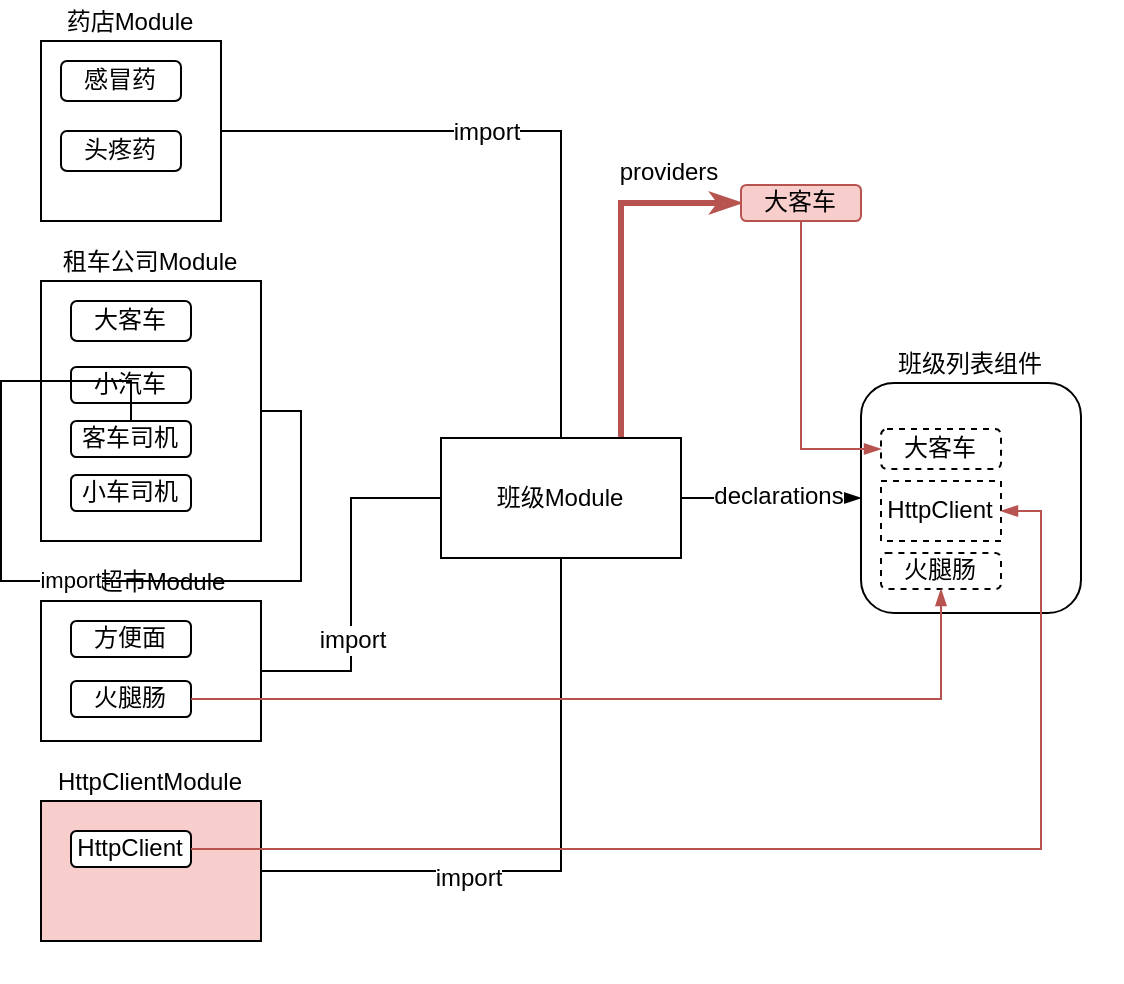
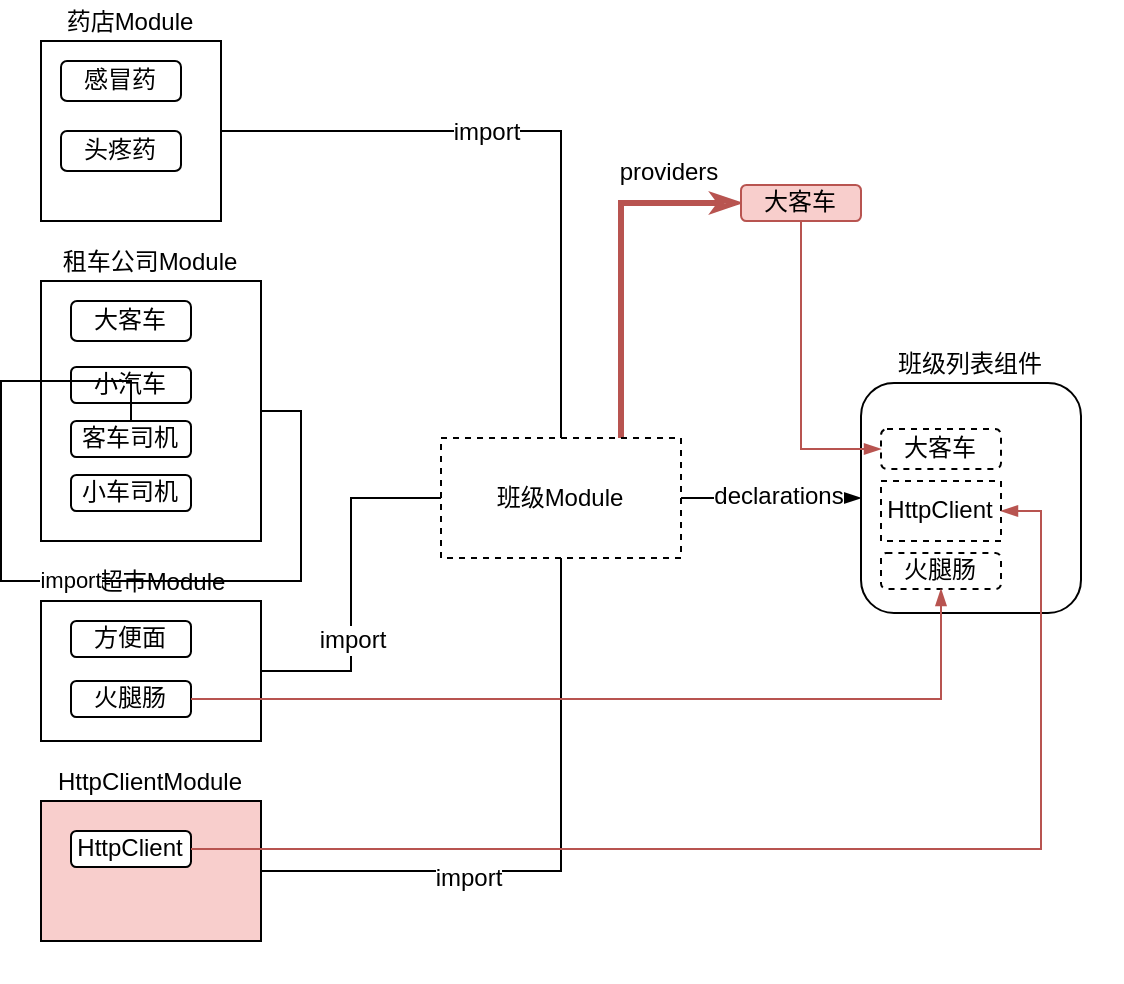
node "班级Module": style solid -> dashed
